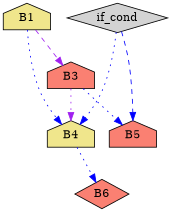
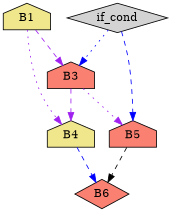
edge "B1" -> "B4": color blue -> purple
edge "if_cond" -> "B4": now "if_cond" -> "B3"
edge "B3" -> "B4": style dotted -> dashed
edge "B3" -> "B5": color blue -> purple
edge "B4" -> "B6": style dotted -> dashed
edge "B5" -> "B6": added
